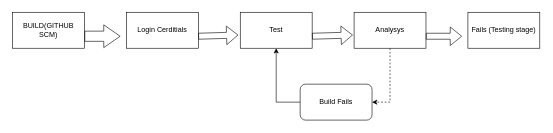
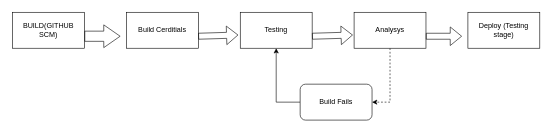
node "Login Cerditials": label "Login Cerditials" -> "Build Cerditials"
node "Test": label "Test" -> "Testing"
node "Fails (Testing stage)": label "Fails (Testing stage)" -> "Deploy (Testing stage)"
